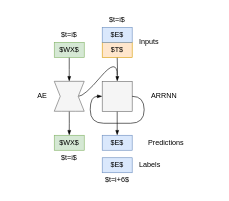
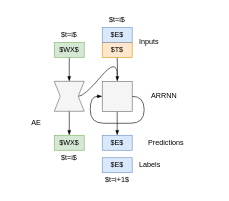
node "AE": moved (30, 96) -> (24, 123)
node "$t=i+6$": label "$t=i+6$" -> "$t=i+1$"
